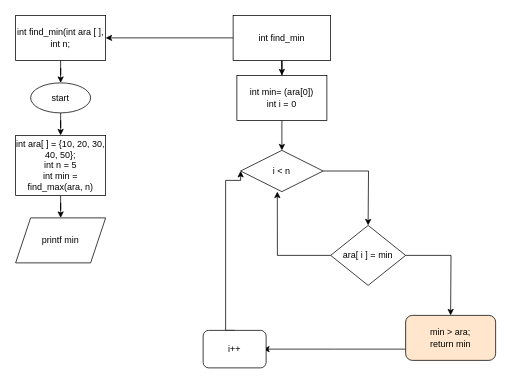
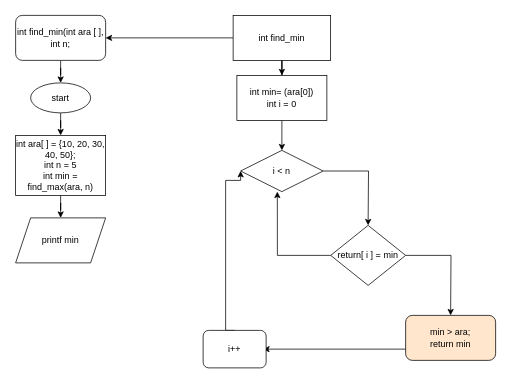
node "int find_min(int ara [ ], int n;": shape rectangle -> rounded rectangle
node "ara[ i ] = min": label "ara[ i ] = min" -> "return[ i ] = min"
